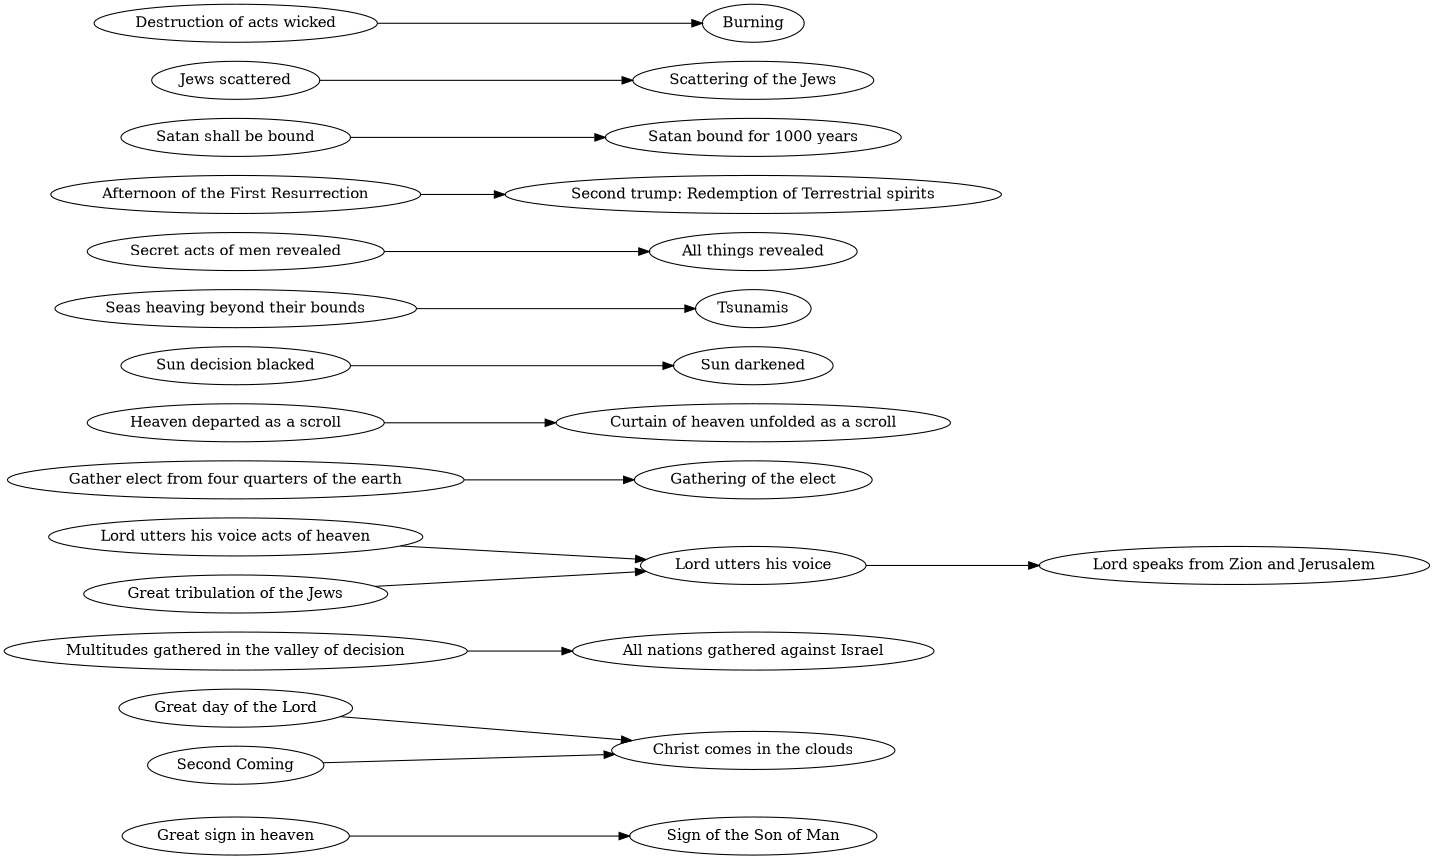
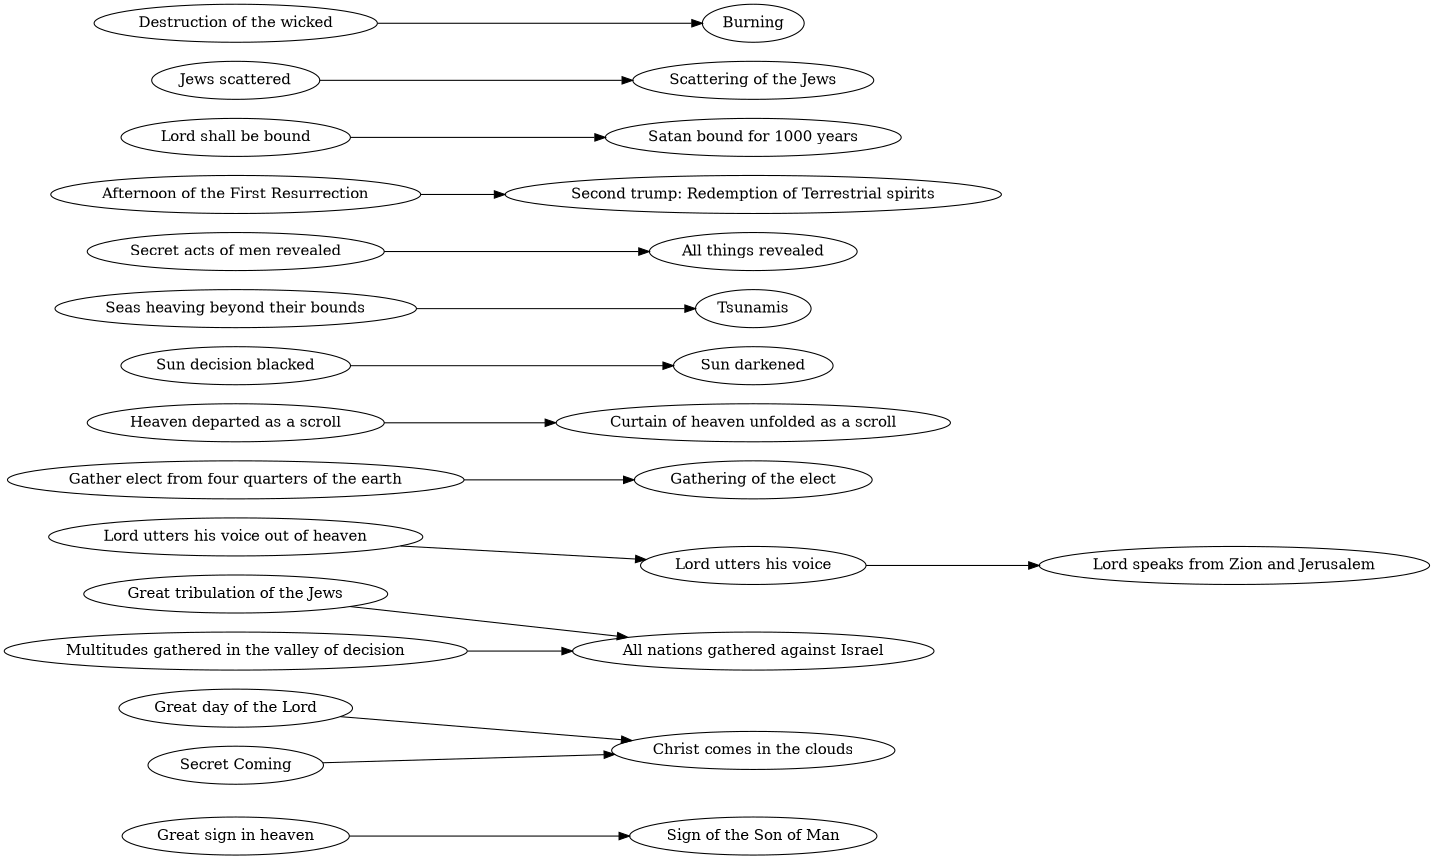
node "Destruction of acts wicked": label "Destruction of acts wicked" -> "Destruction of the wicked"
node "Satan shall be bound": label "Satan shall be bound" -> "Lord shall be bound"
node "Lord utters his voice acts of heaven": label "Lord utters his voice acts of heaven" -> "Lord utters his voice out of heaven"
edge "Great tribulation of the Jews" -> "Lord utters his voice": now "Great tribulation of the Jews" -> "All nations gathered against Israel"
node "Second Coming": label "Second Coming" -> "Secret Coming"
